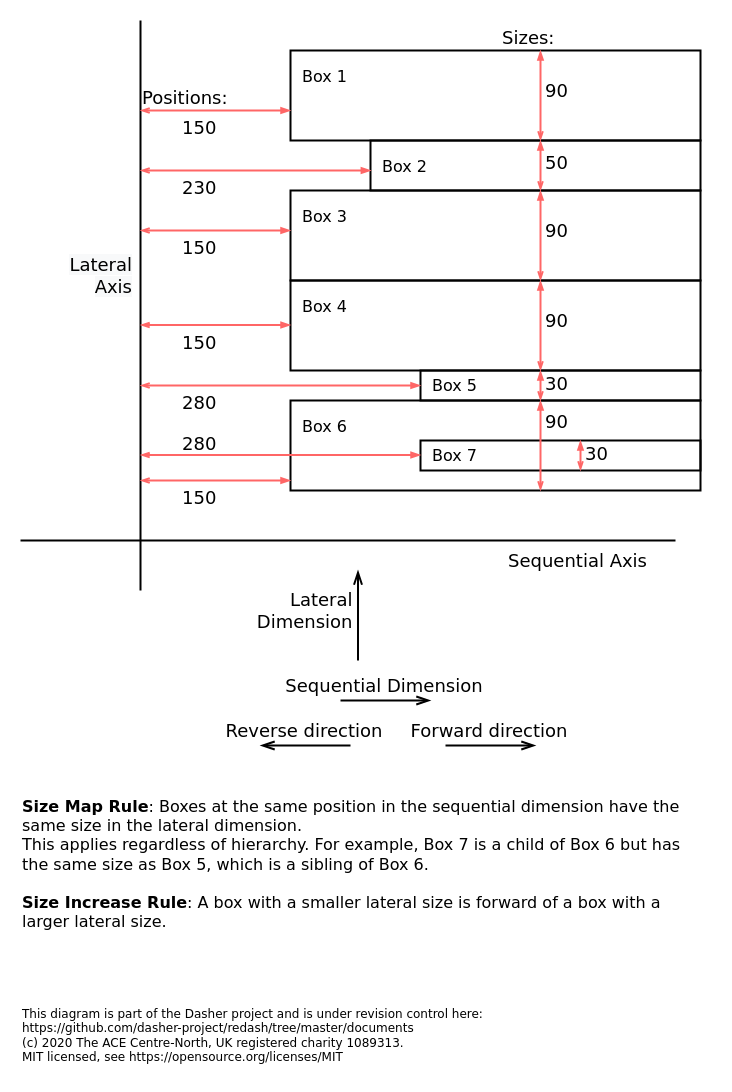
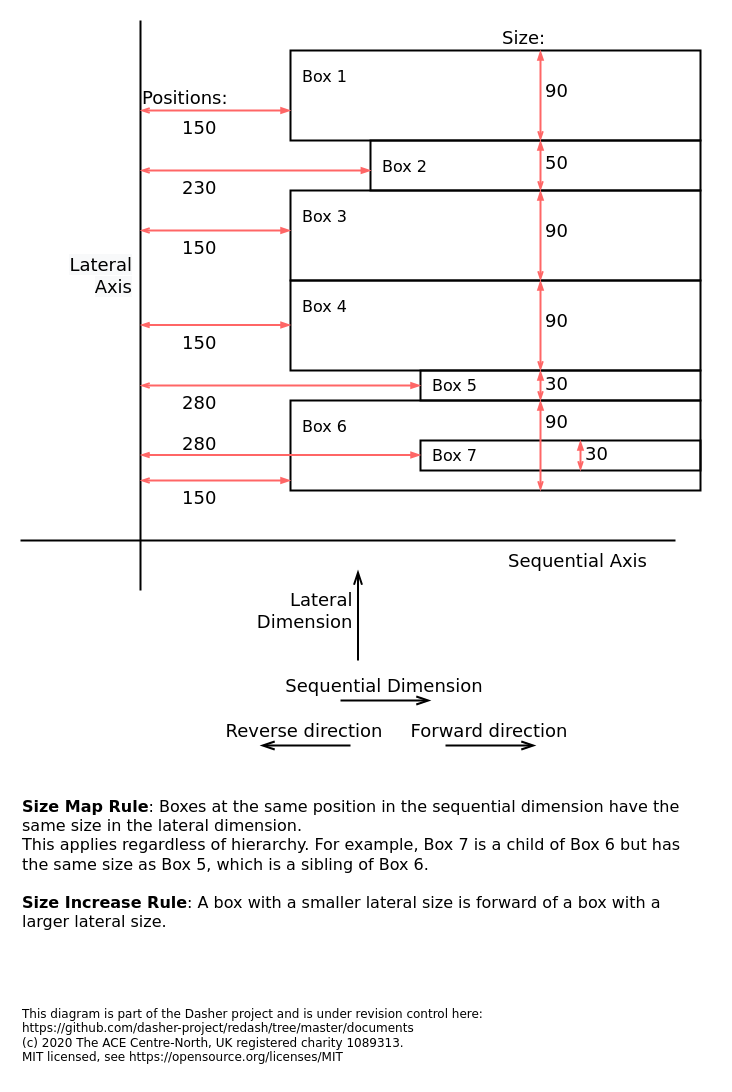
node "Sizes:": label "Sizes:" -> "Size:"
